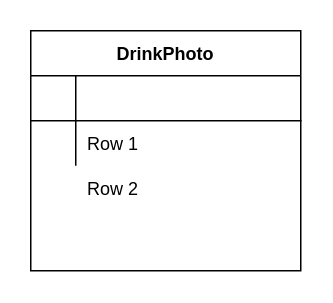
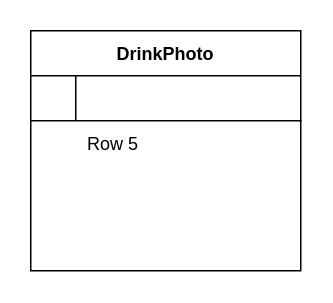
node "Row 1": label "Row 1" -> "Row 5"
node "Row 2": removed
